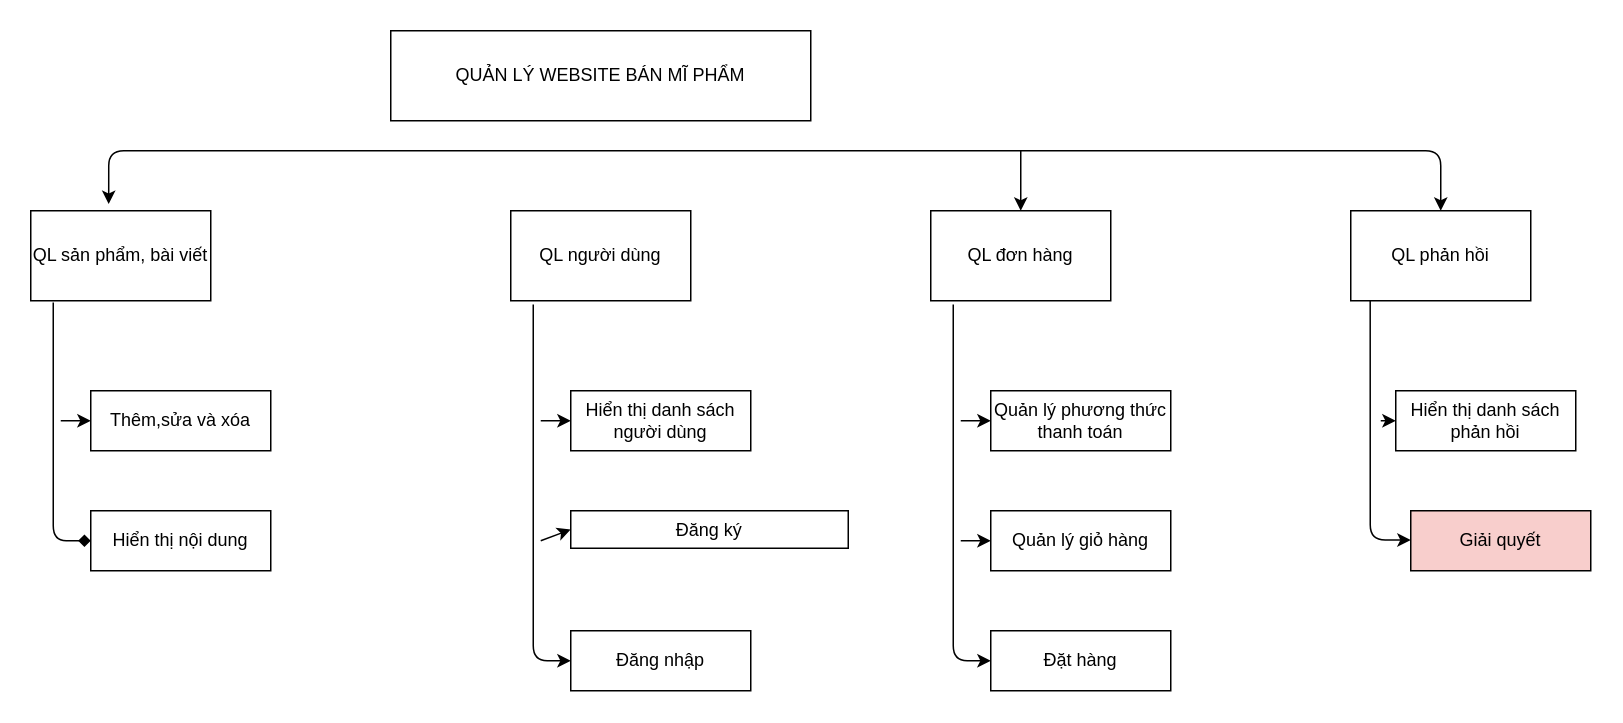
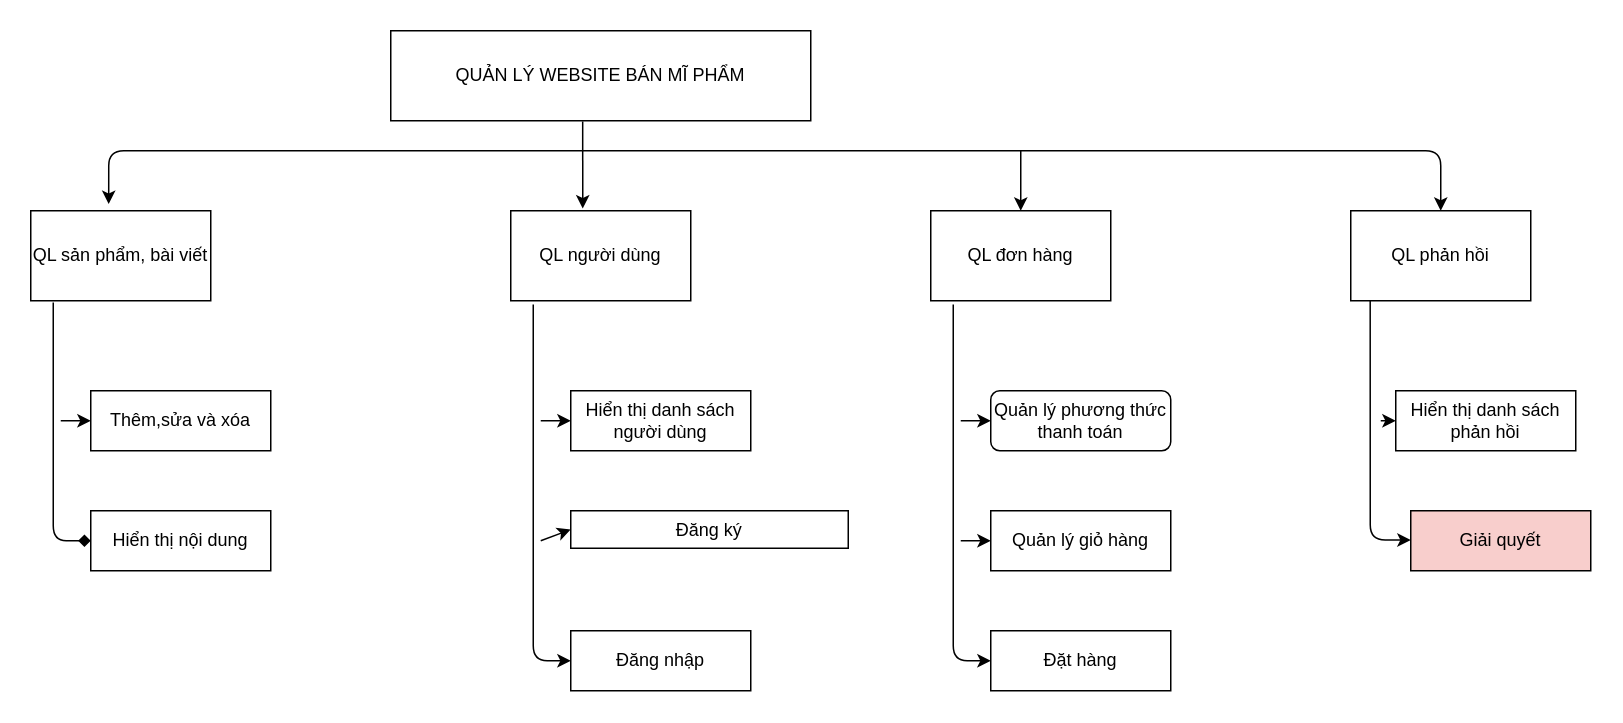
edge "QUẢN LÝ WEBSITE BÁN MĨ PHẨM" -> "QL người dùng": added
node "Quản lý phương thức thanh toán": shape rectangle -> rounded rectangle
